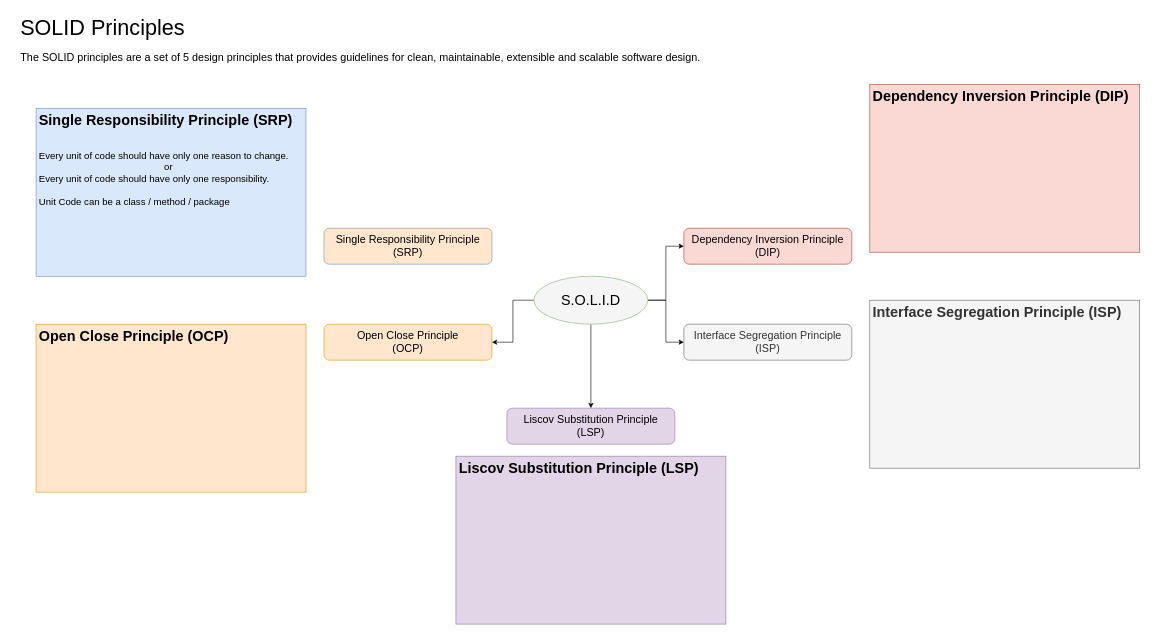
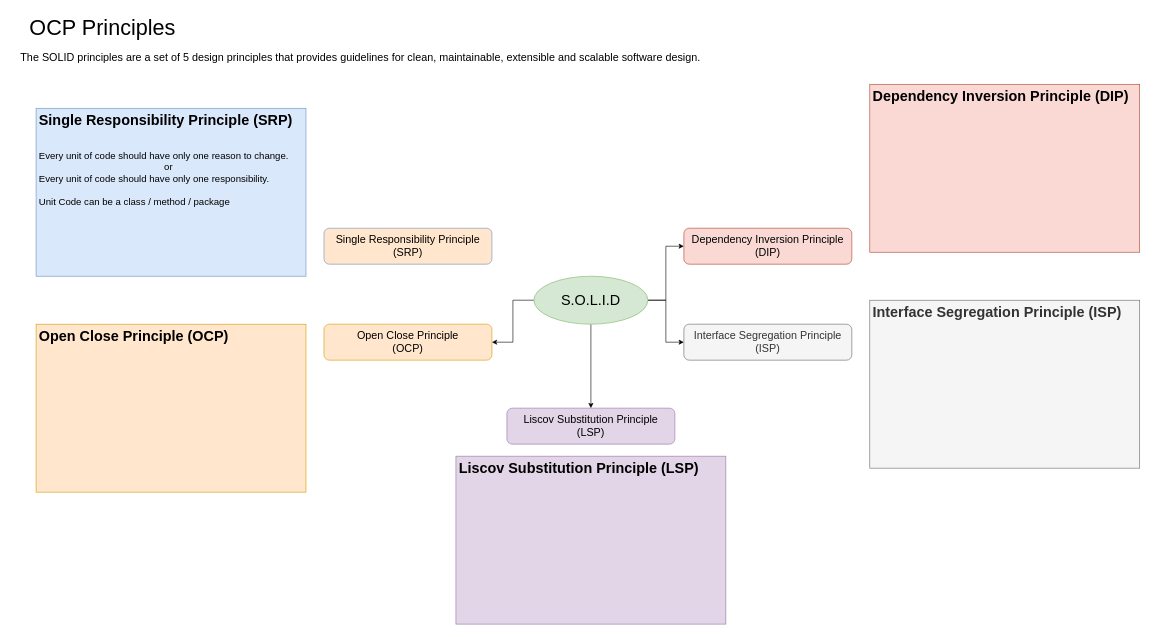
node "SOLID Principles": label "SOLID Principles" -> "OCP Principles"
node "S.O.L.I.D": fillcolor #f5f5f5 -> #d5e8d4
